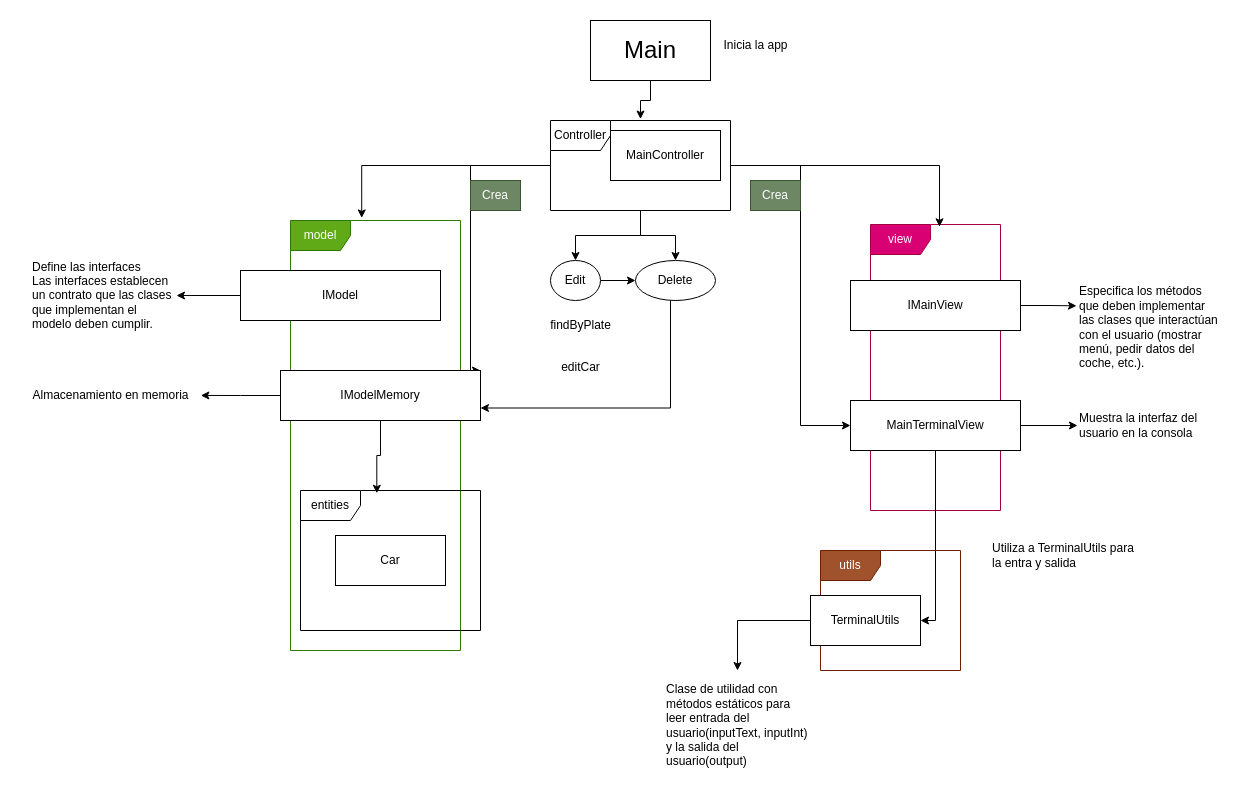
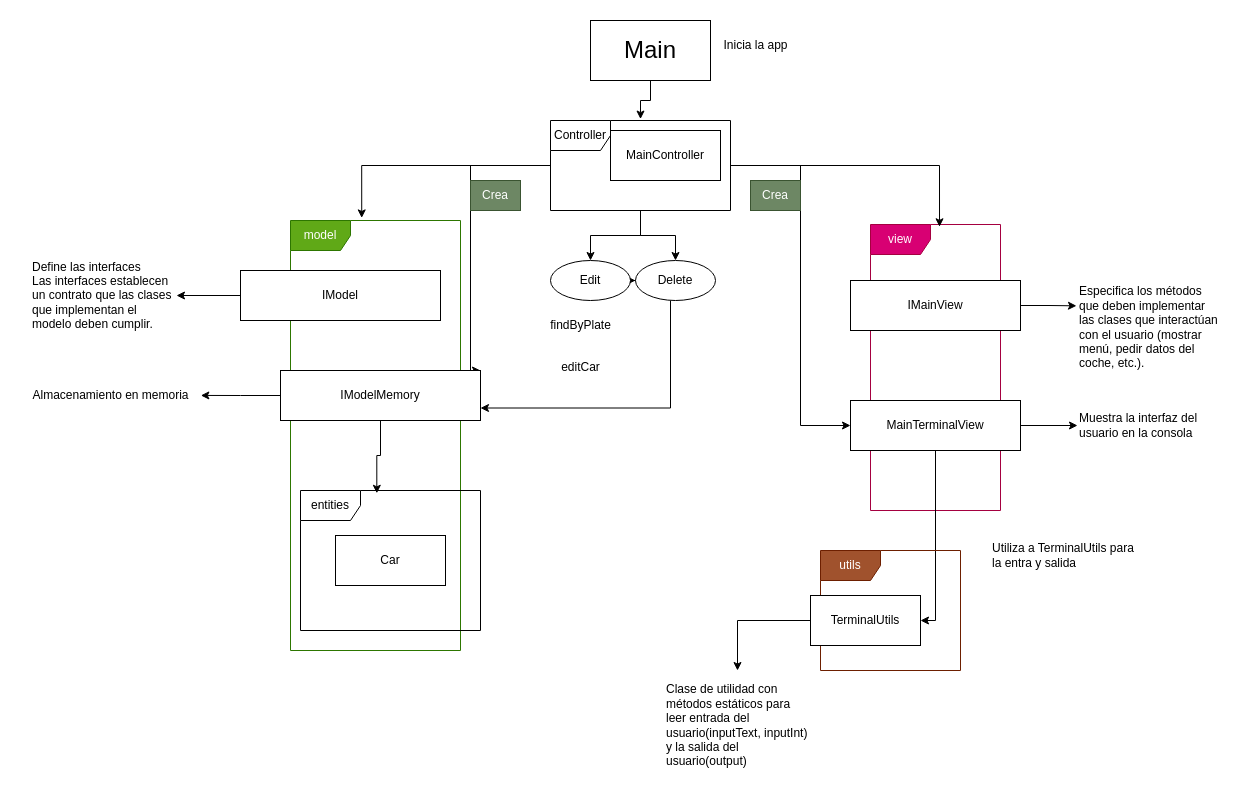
node "Edit": size 50x40 -> 80x40
